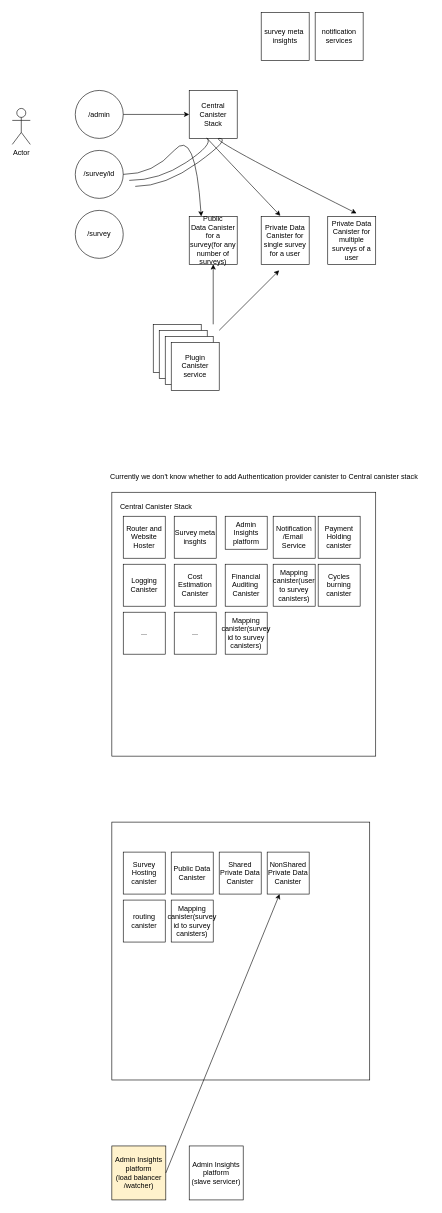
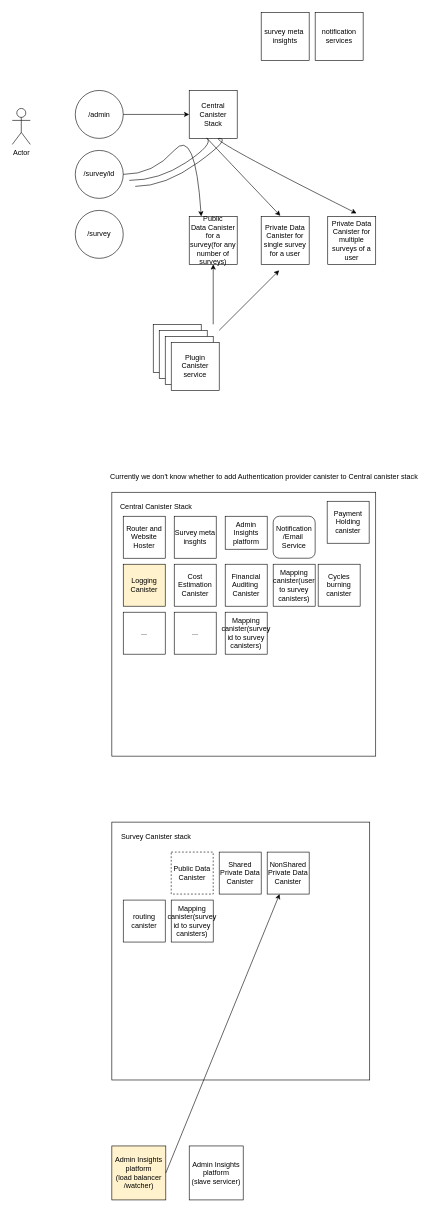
node "Notification /Email Service": shape rectangle -> rounded rectangle
node "Payment Holding canister": moved (339, 537) -> (348, 522)
node "Logging Canister": fillcolor #ffffff -> #fff2cc
node "Survey Canister stack": added
node "Survey Hosting canister": removed
node "Public Data Canister": style solid -> dashed
